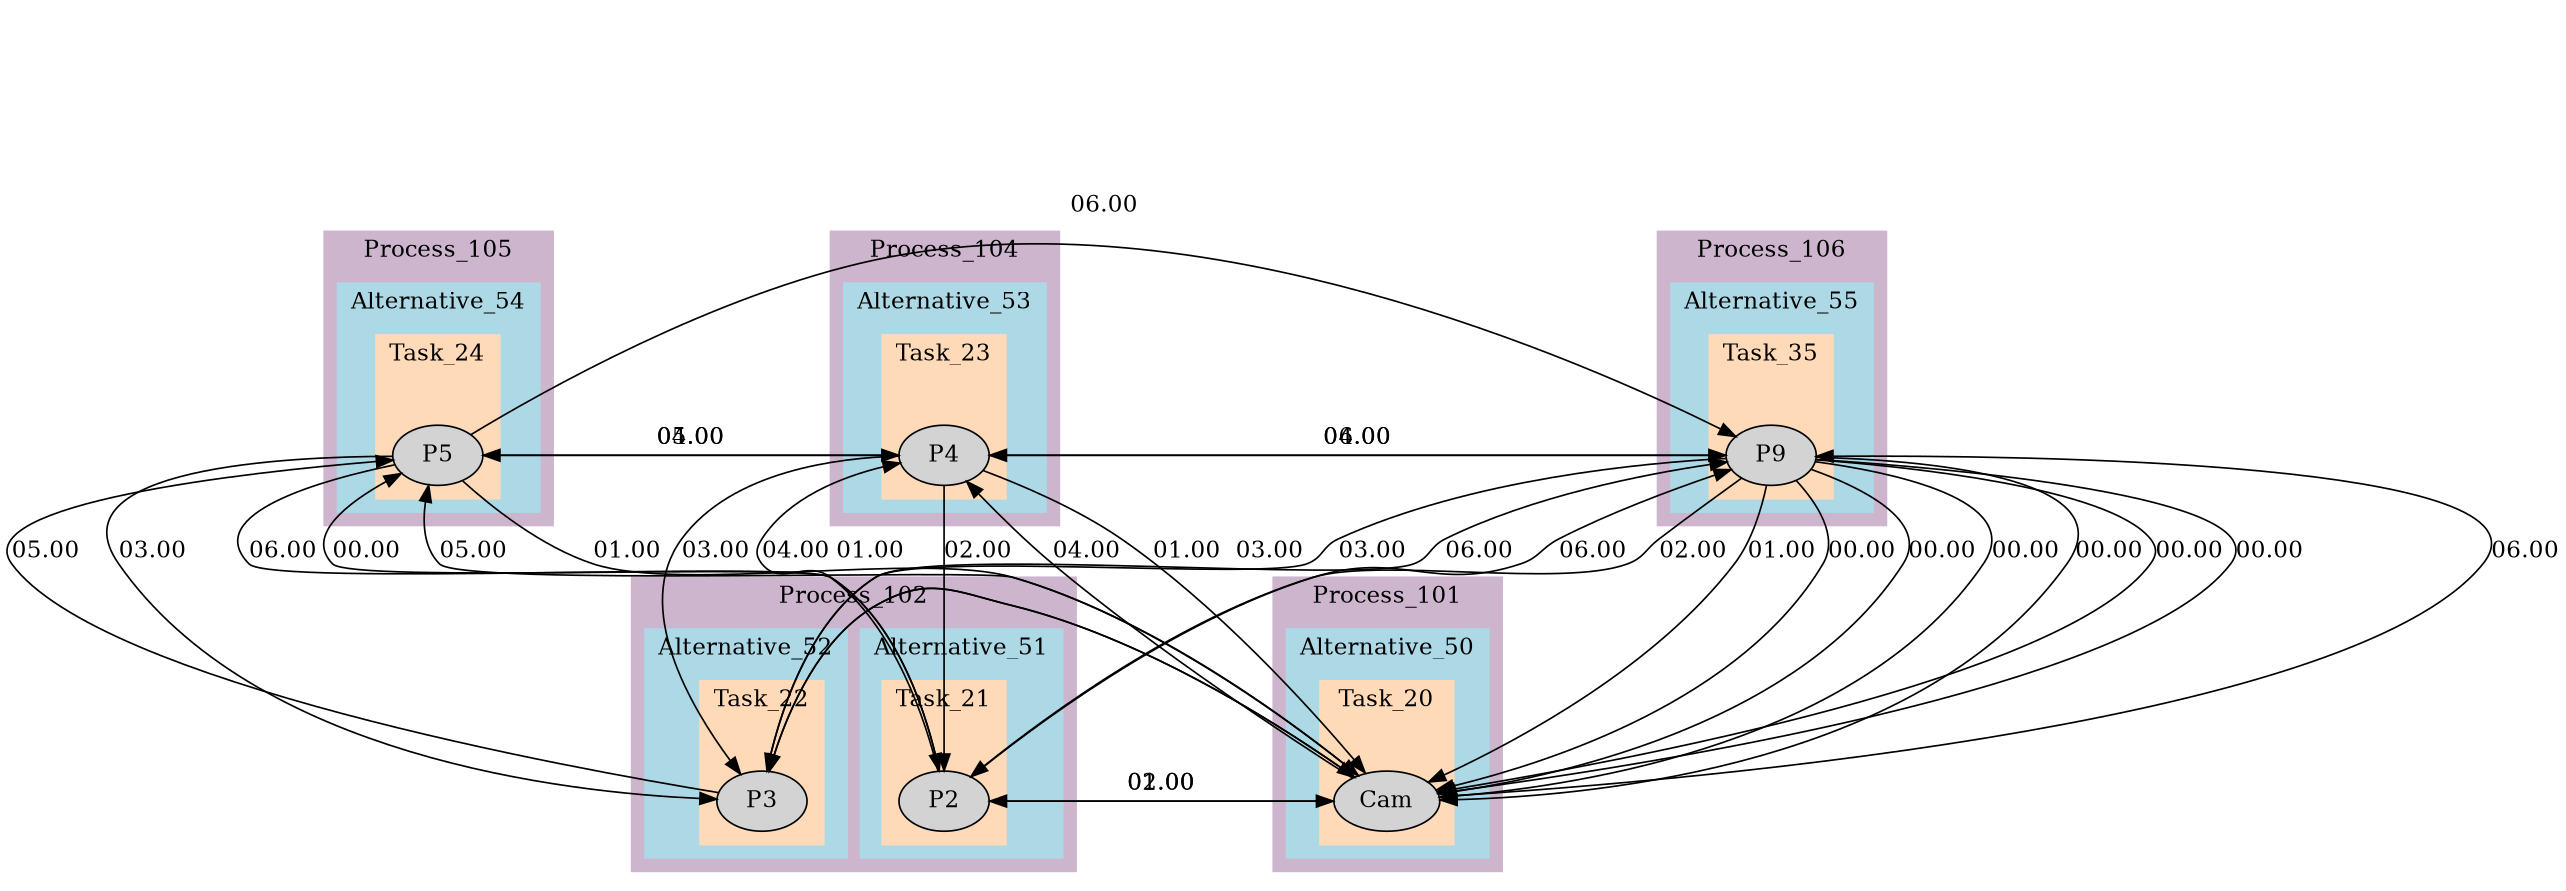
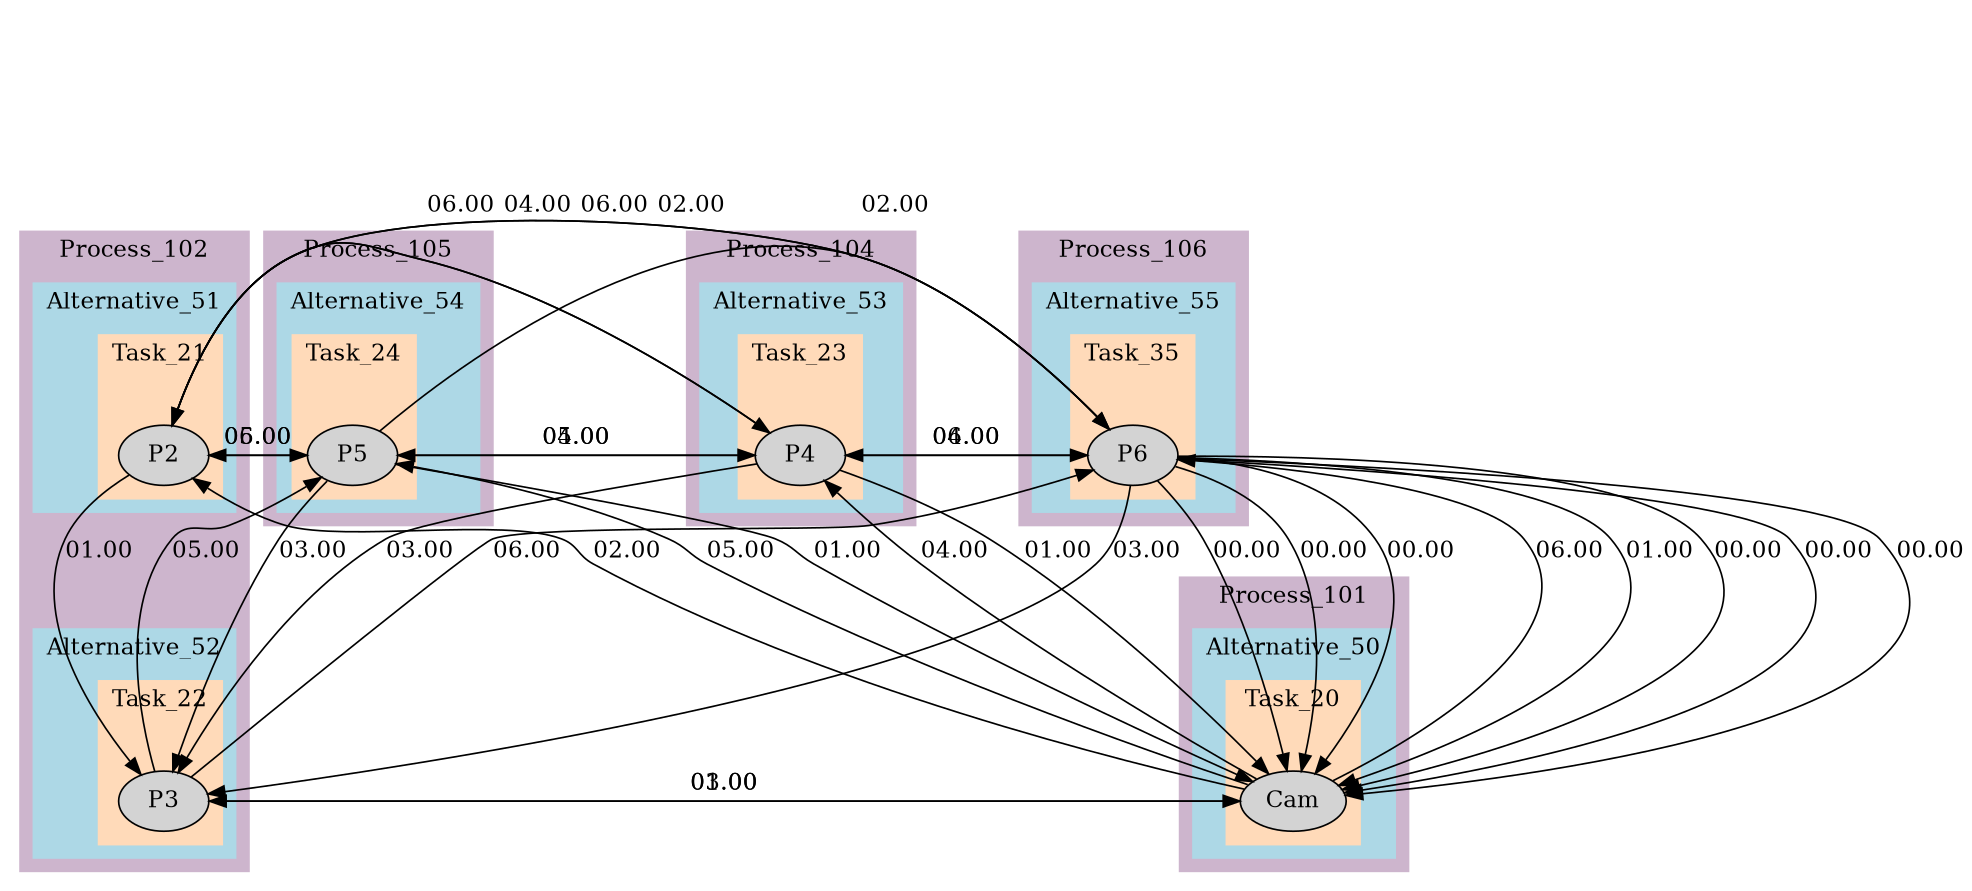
node "P9": label "P9" -> "P6"
edge "P2" -> "P5": label "00.00" -> "05.00"
edge "P2" -> "Cam": now "P2" -> "P3"
